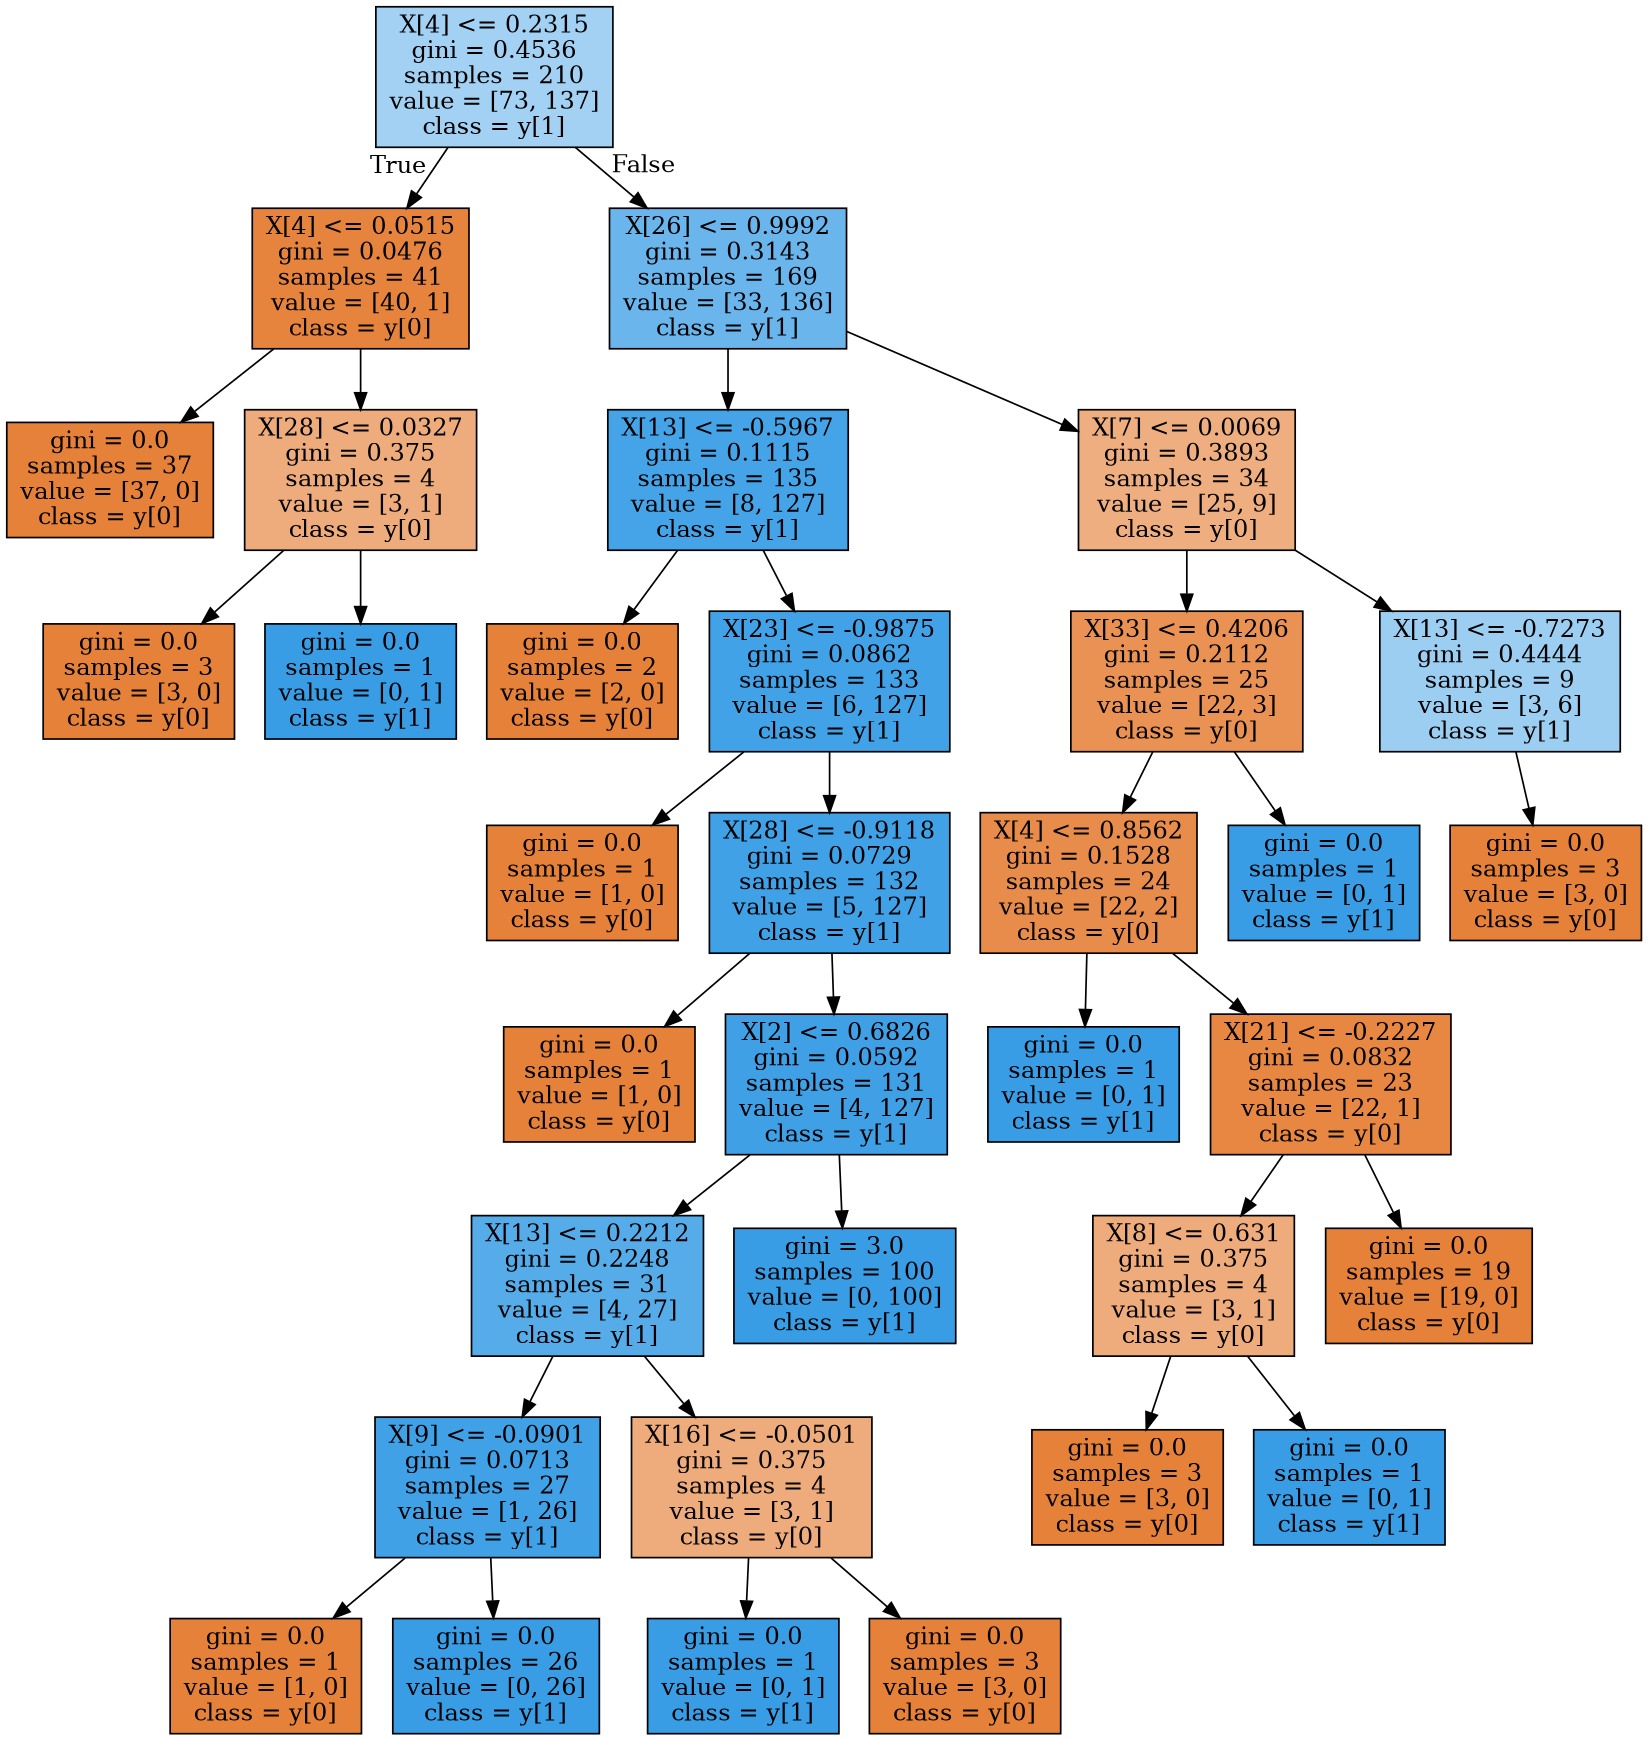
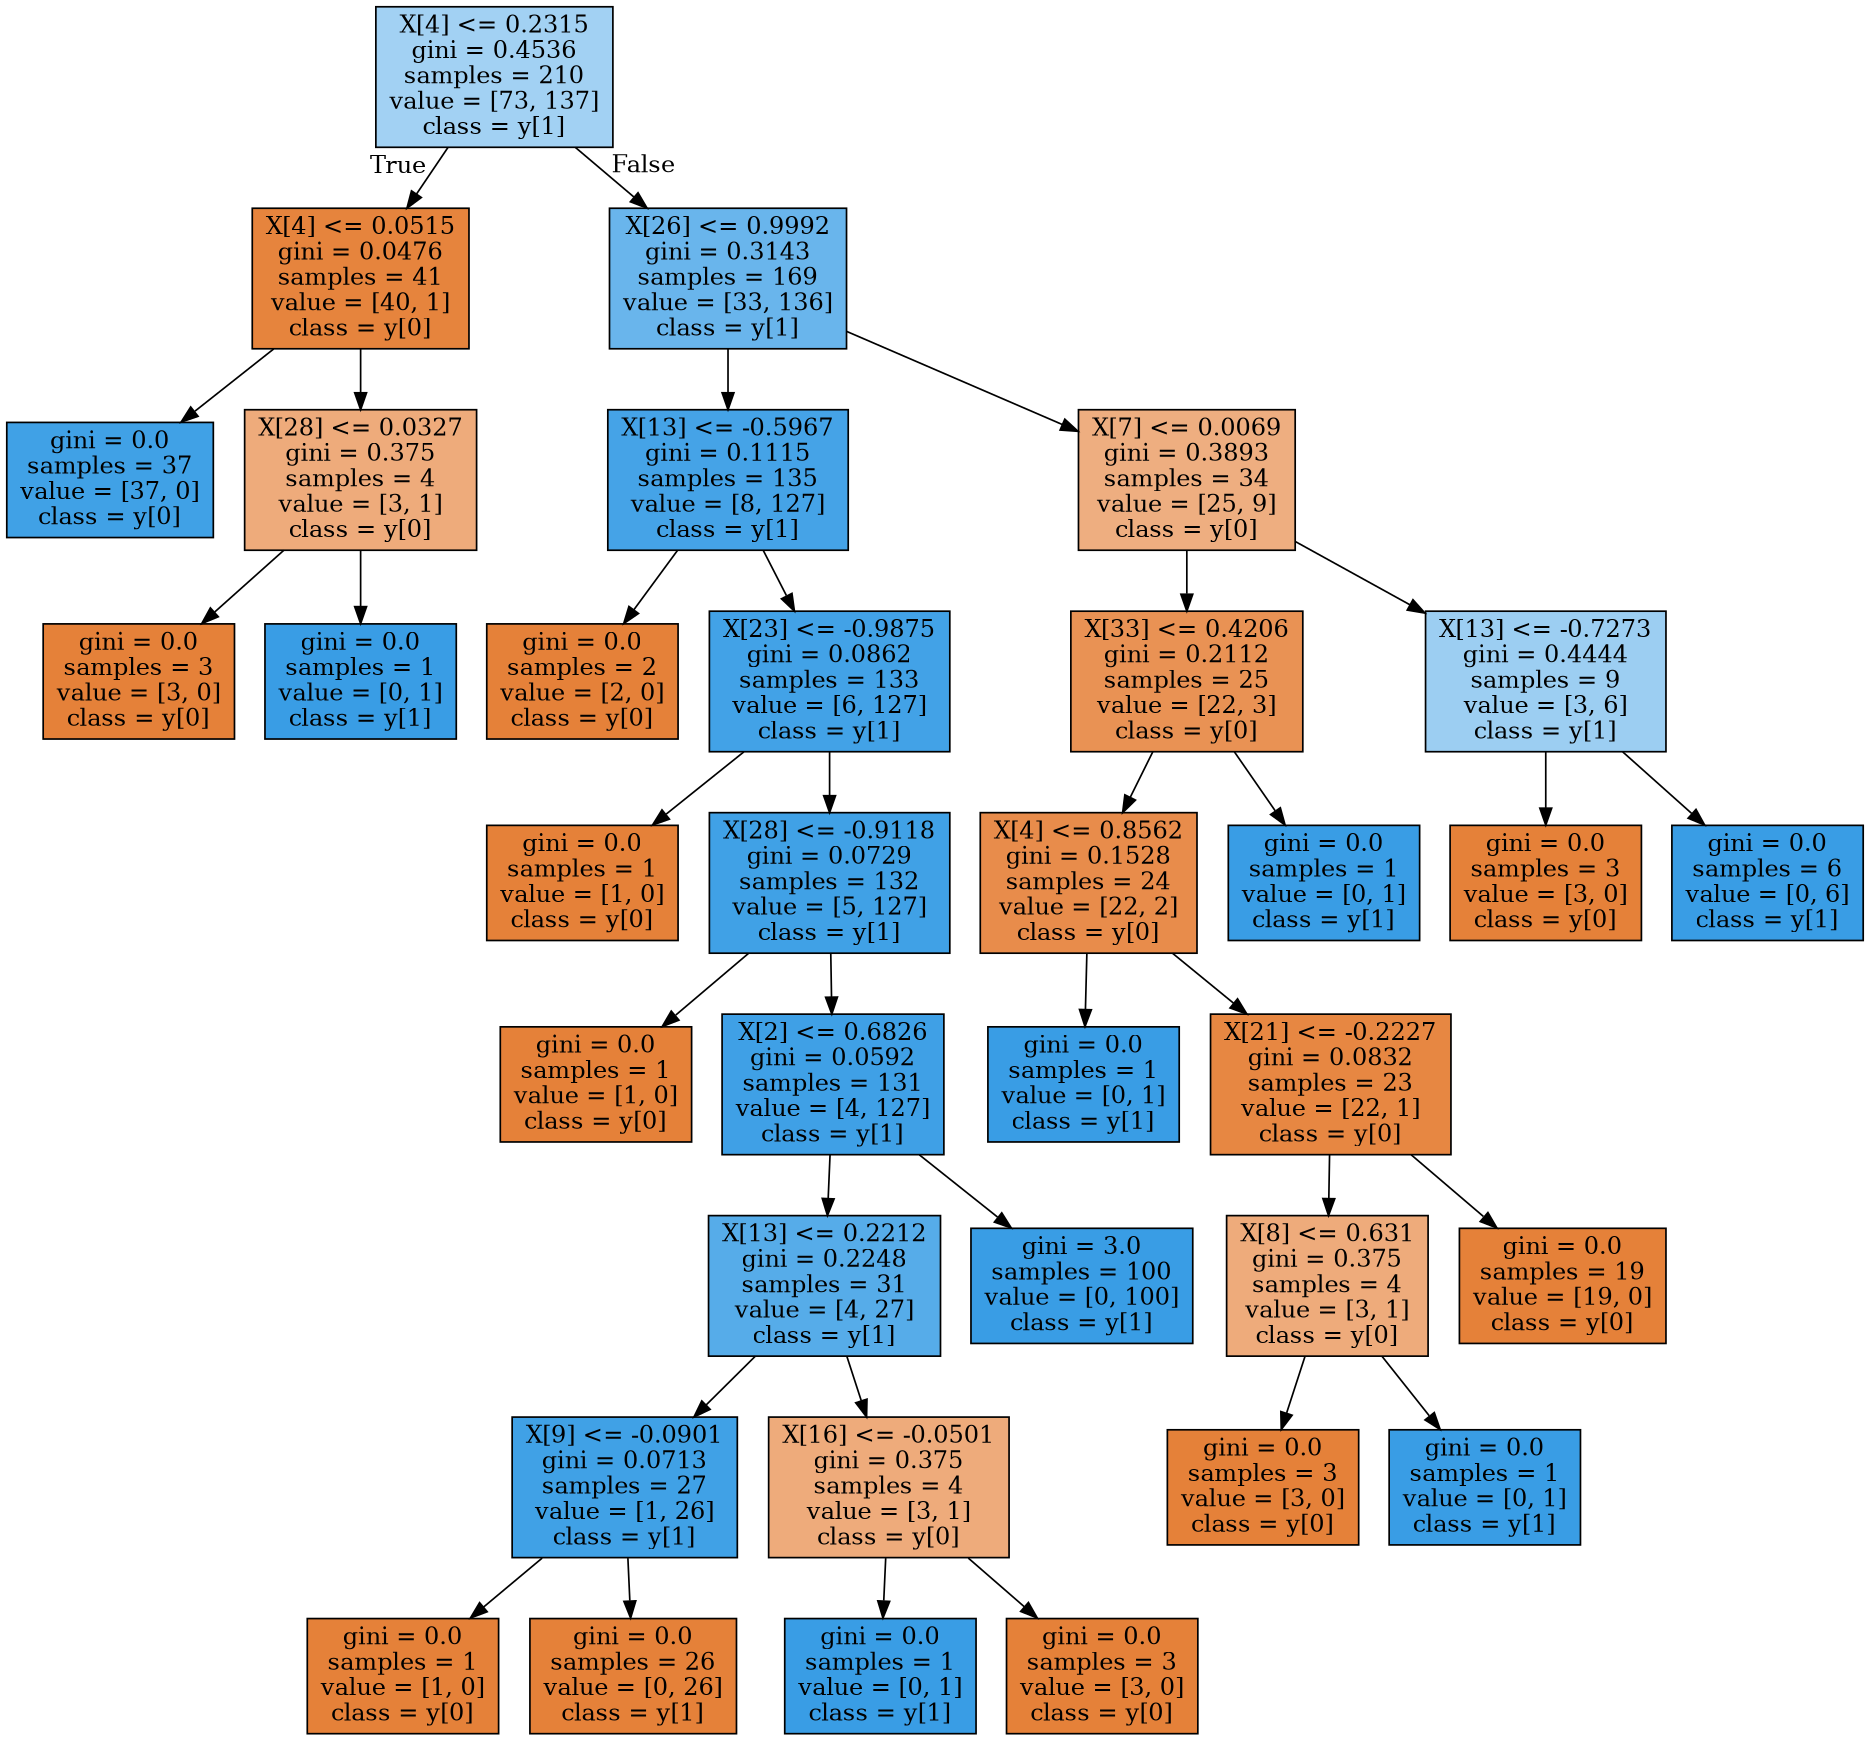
node "gini = 0.0 samples = 37 value = [37, 0] class = y[0]": fillcolor #e58139ff -> #399de5f5
node "gini = 0.0 samples = 6 value = [0, 6] class = y[1]": added
node "gini = 0.0 samples = 26 value = [0, 26] class = y[1]": fillcolor #399de5ff -> #e58139ff
